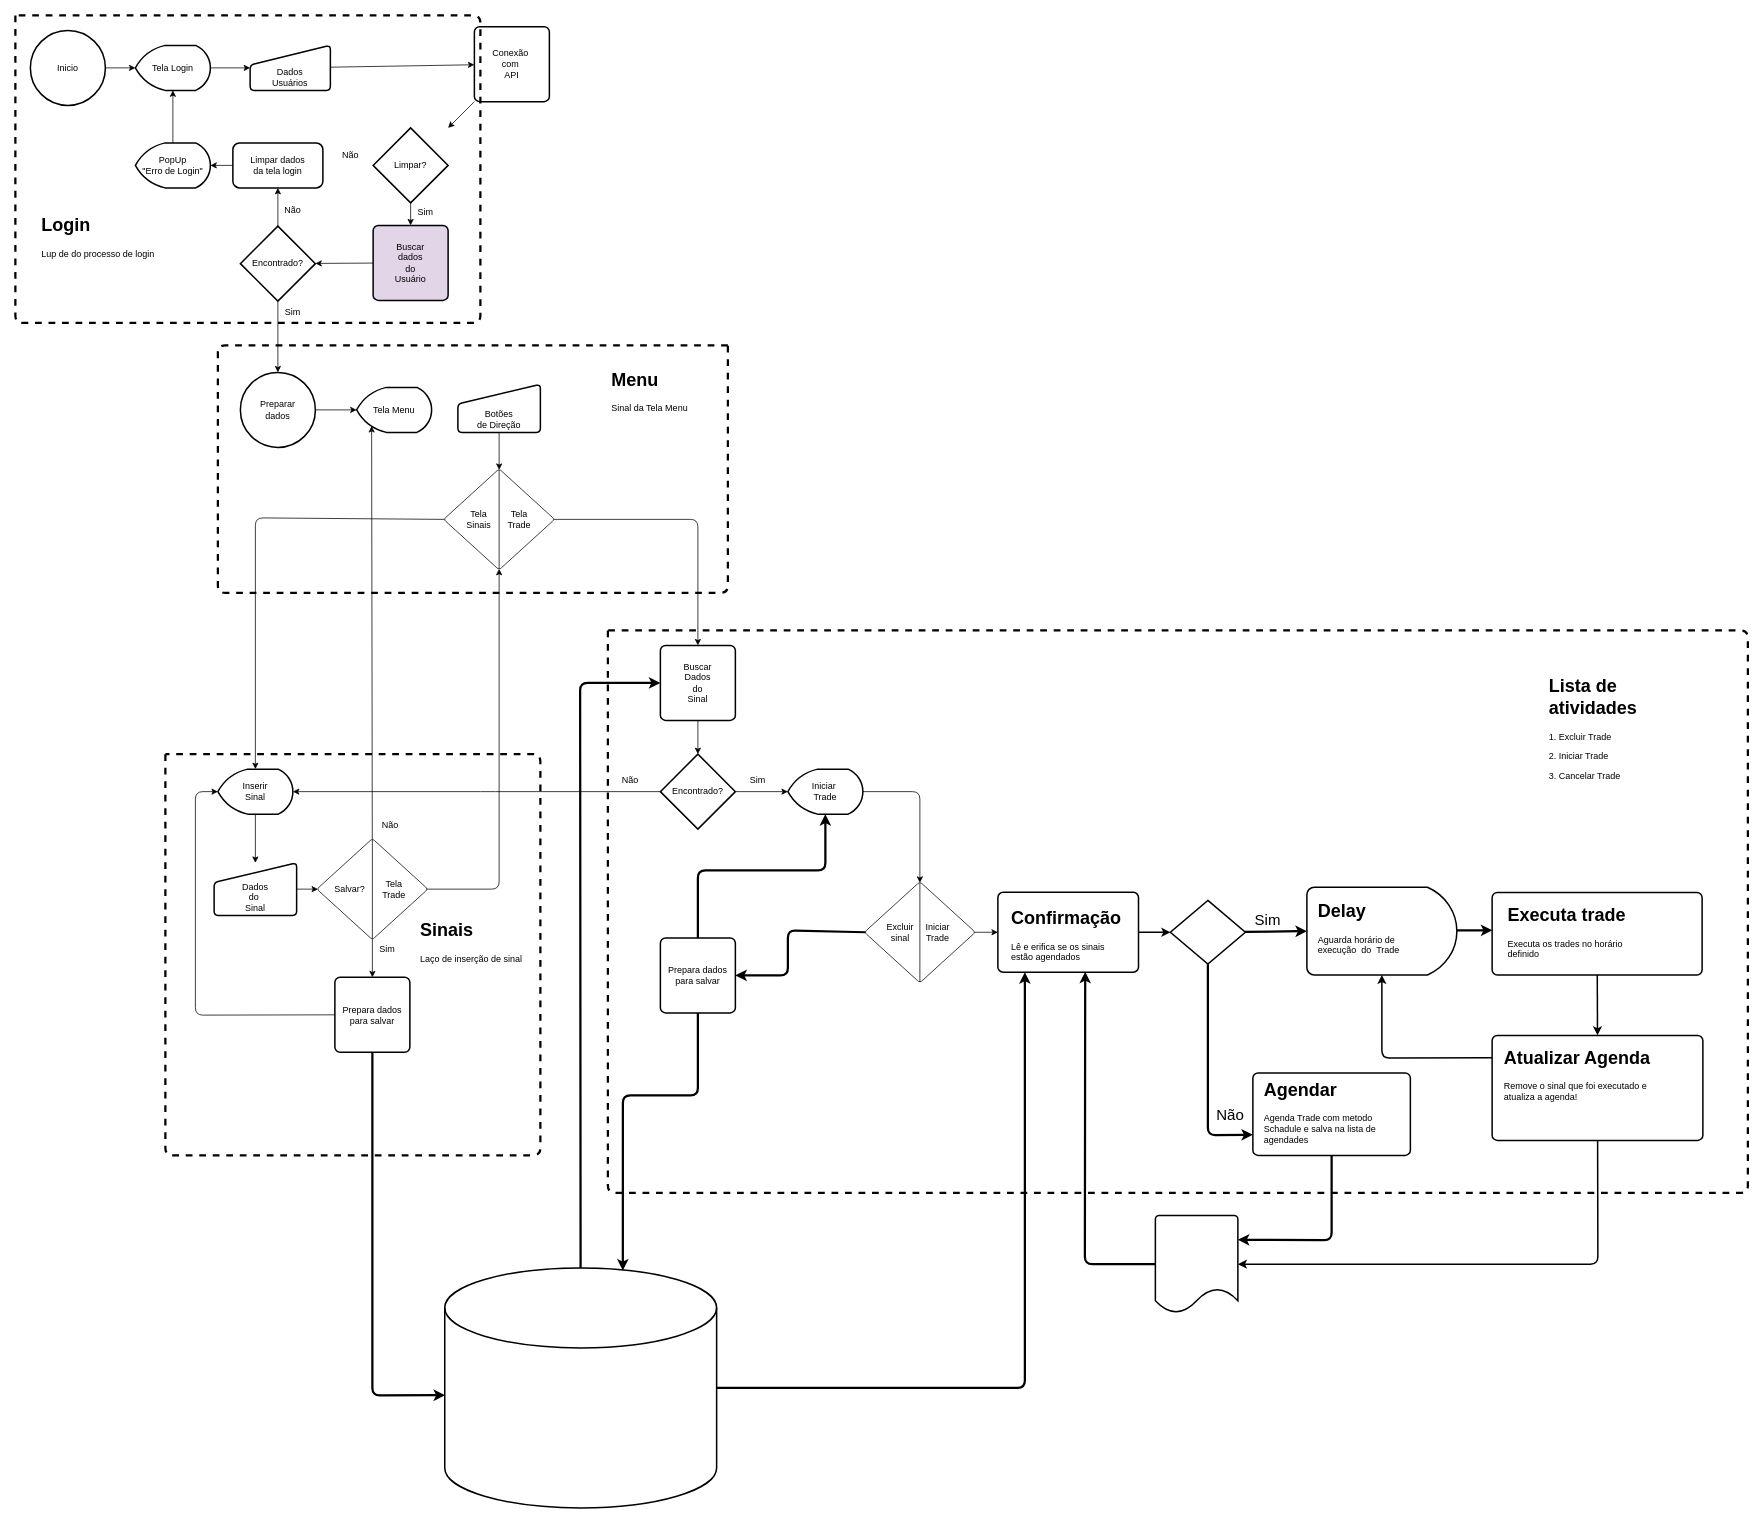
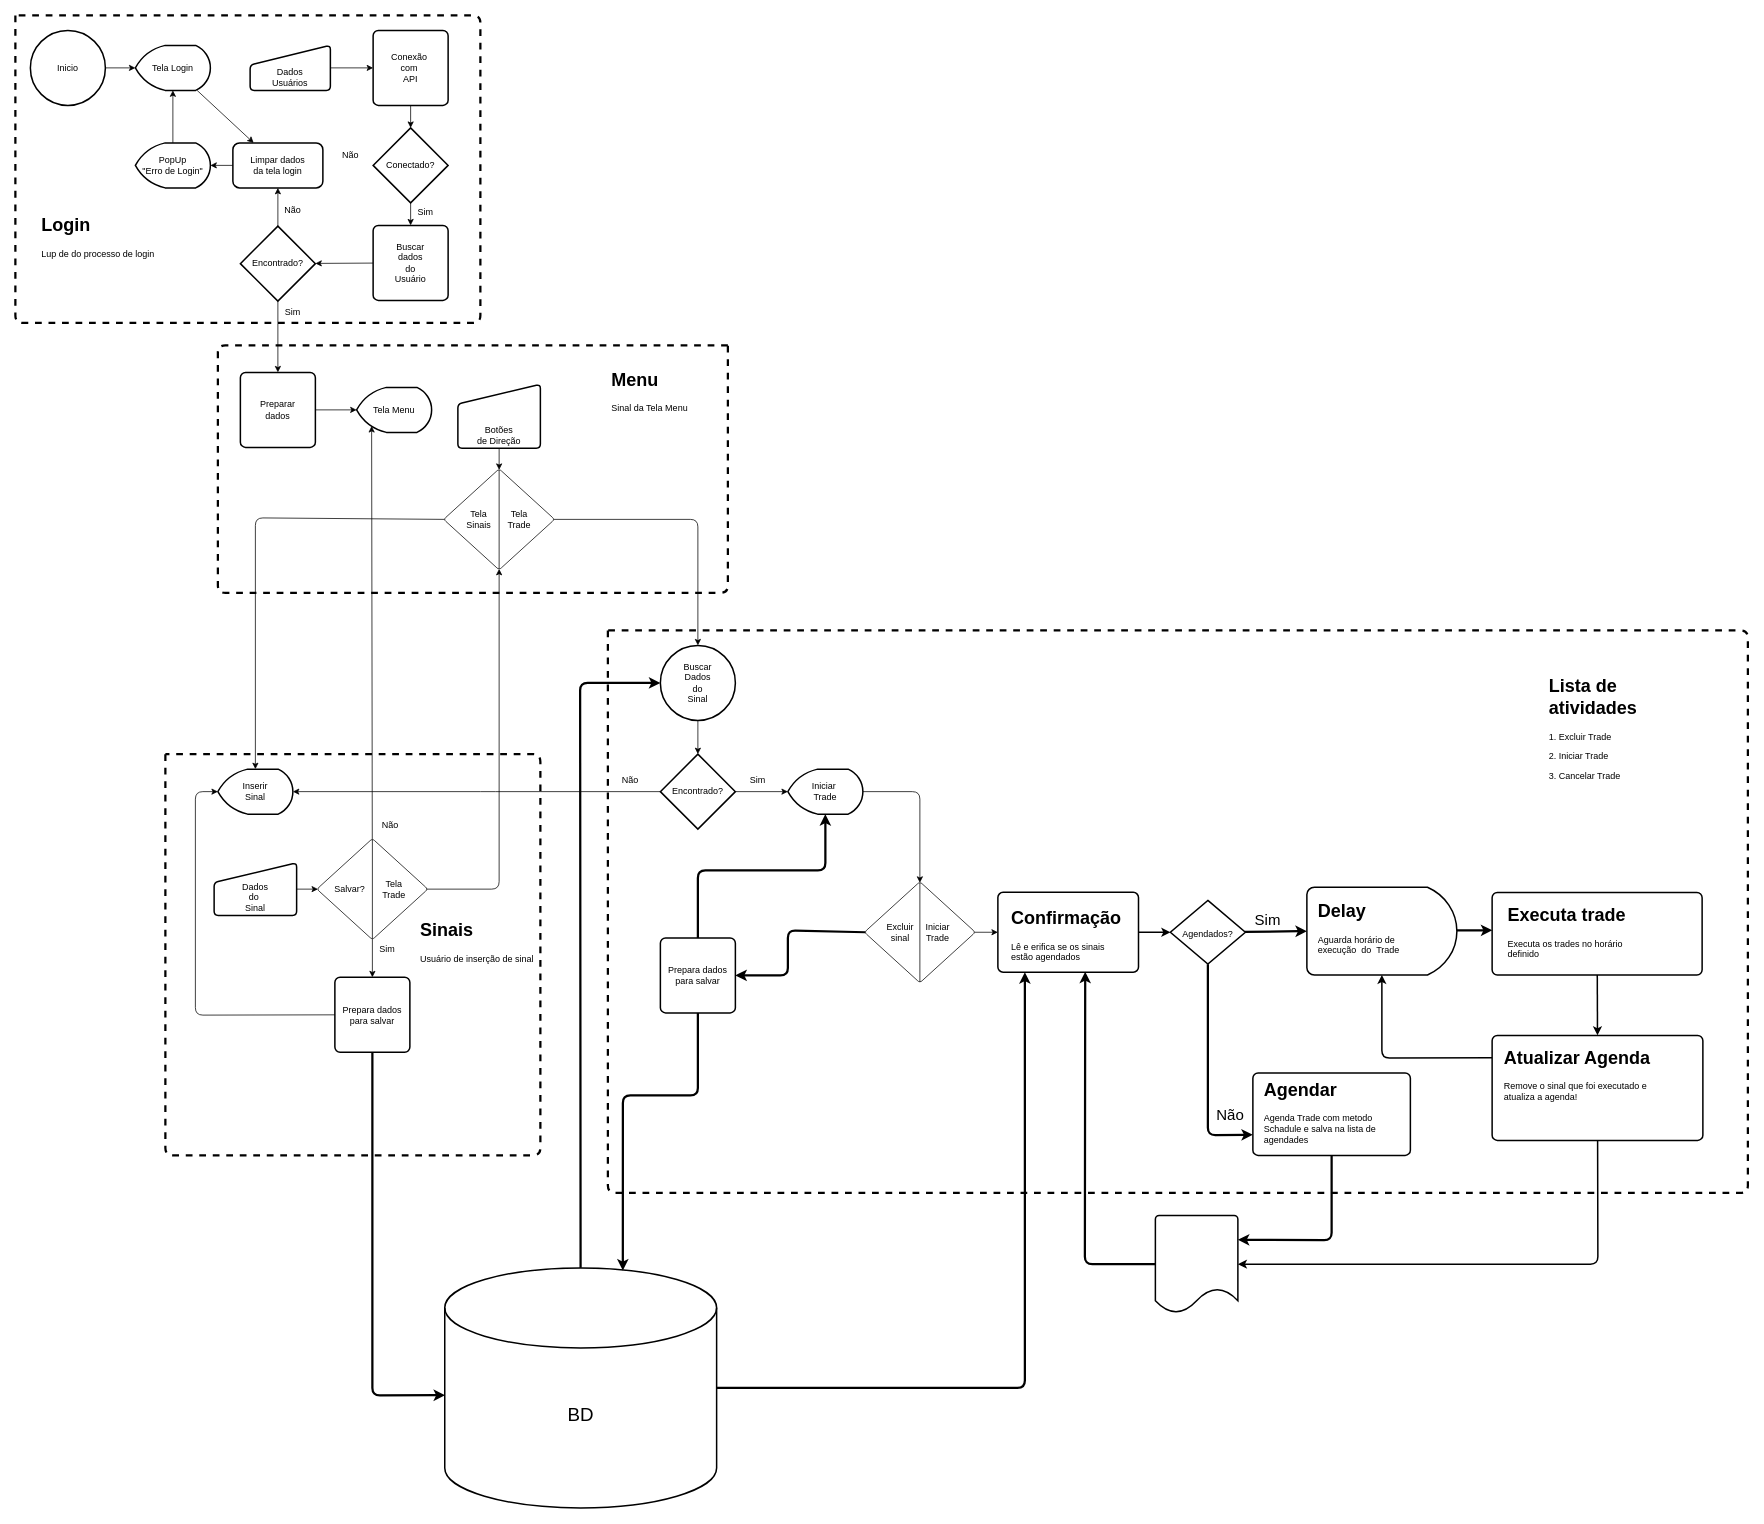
node "Conexão com API": moved (512, 64) -> (411, 68)
edge "Tela Login" -> "Dados Usuários": now "Tela Login" -> "Limpar dados da tela login"
node "Limpar?": label "Limpar?" -> "Conectado?"
node "Buscar dados do Usuário": fillcolor #e1d5e7 -> #ffffff
node "Botões de Direção": size 83x48 -> 83x64
node "Preparar dados": shape ellipse -> rounded rectangle
node "Buscar Dados do Sinal": shape rounded rectangle -> ellipse
edge "Inserir Sinal" -> "Dados do Sinal": removed
node "SinaisLaço de inserção de sinal": label "SinaisLaço de inserção de sinal" -> "SinaisUsuário de inserção de sinal"
node "Agendados?": added
node "BD": added
